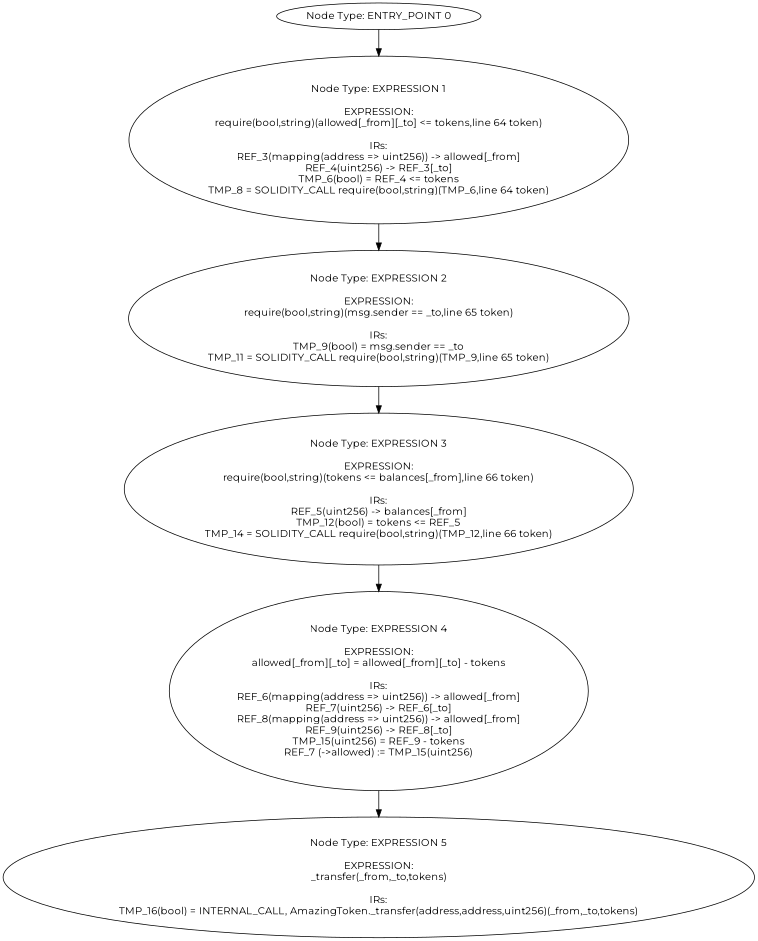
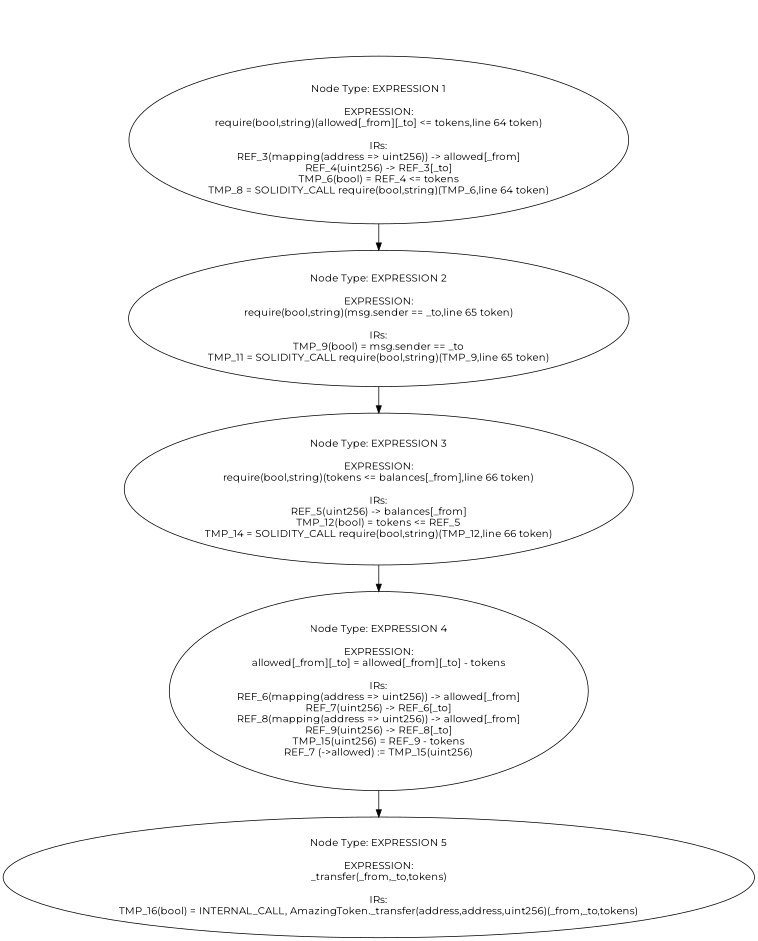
node "Node Type: ENTRY_POINT 0": removed
